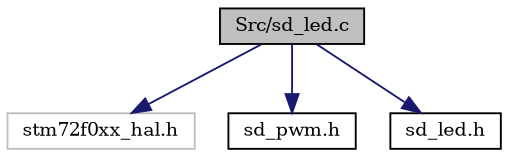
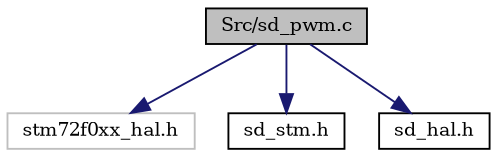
node "Src/sd_led.c": label "Src/sd_led.c" -> "Src/sd_pwm.c"
node "sd_pwm.h": label "sd_pwm.h" -> "sd_stm.h"
node "sd_led.h": label "sd_led.h" -> "sd_hal.h"
